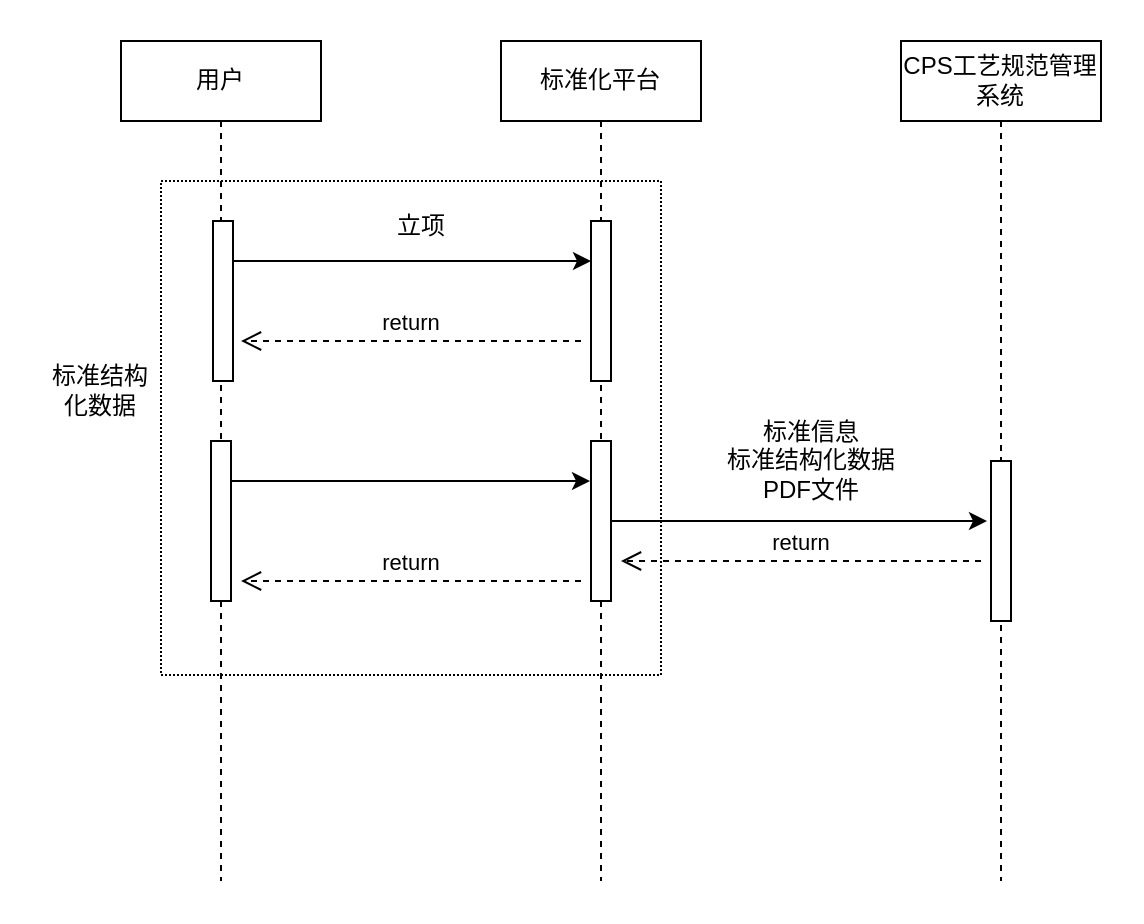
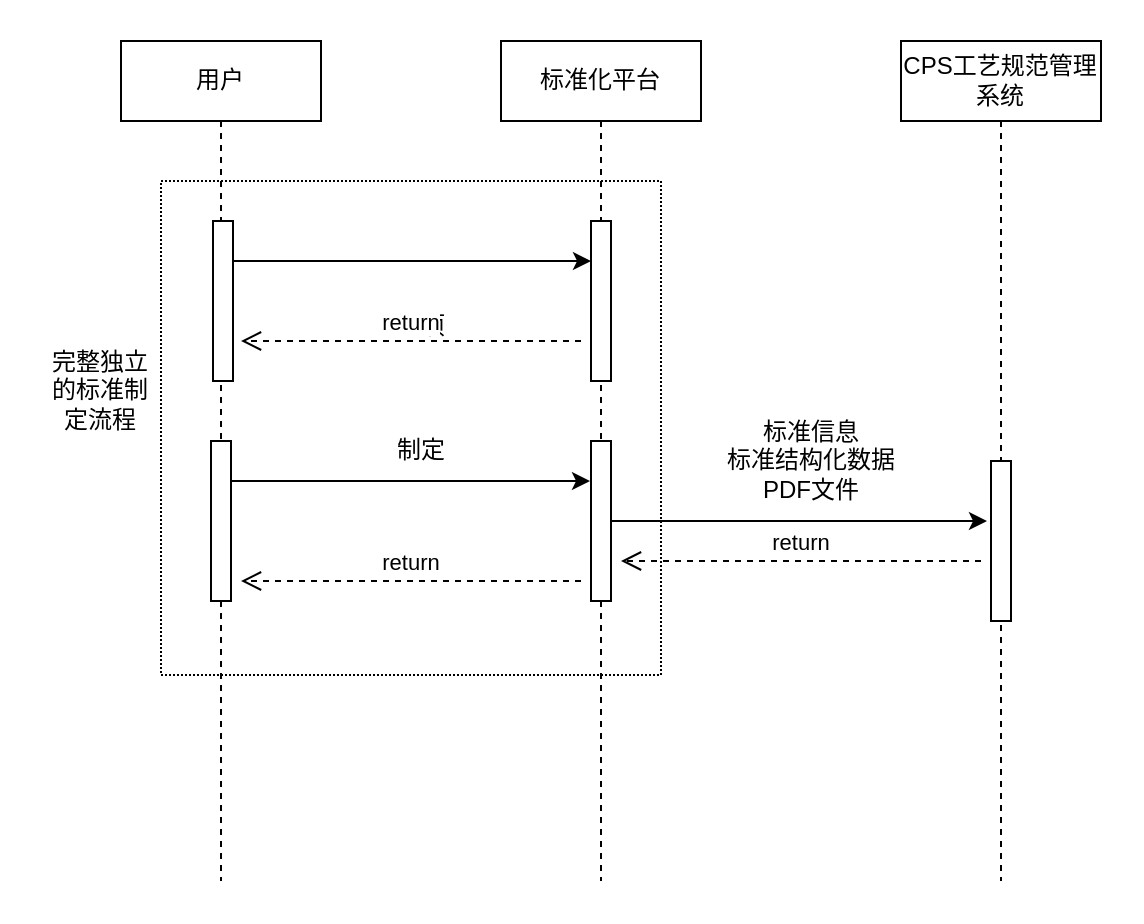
node "立项": moved (421, 227) -> (421, 327)
node "标准结构化数据": label "标准结构化数据" -> "完整独立的标准制定流程"
node "制定": added
